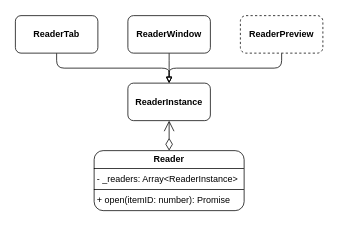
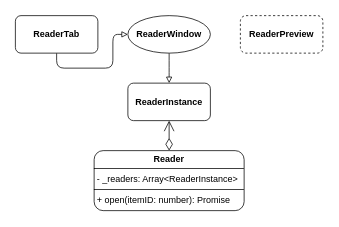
node "ReaderWindow": shape rounded rectangle -> ellipse
edge "ReaderTab" -> "ReaderInstance": now "ReaderTab" -> "ReaderWindow"
edge "ReaderPreview" -> "ReaderInstance": removed
